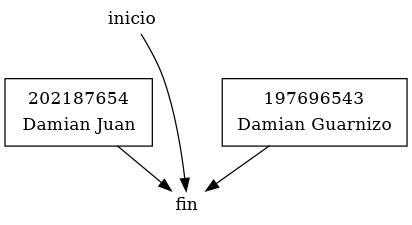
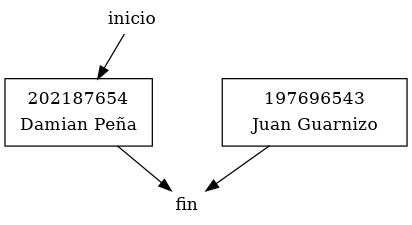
edge "inicio" -> "fin": now "inicio" -> "202187654"
node "202187654": text "Damian Juan" -> "Damian Peña"
node "197696543": text "Damian Guarnizo" -> "Juan Guarnizo"
